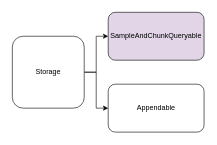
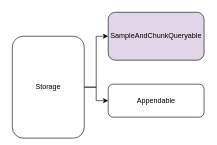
node "Storage": size 72x72 -> 72x102
node "Appendable": size 96x48 -> 96x33
